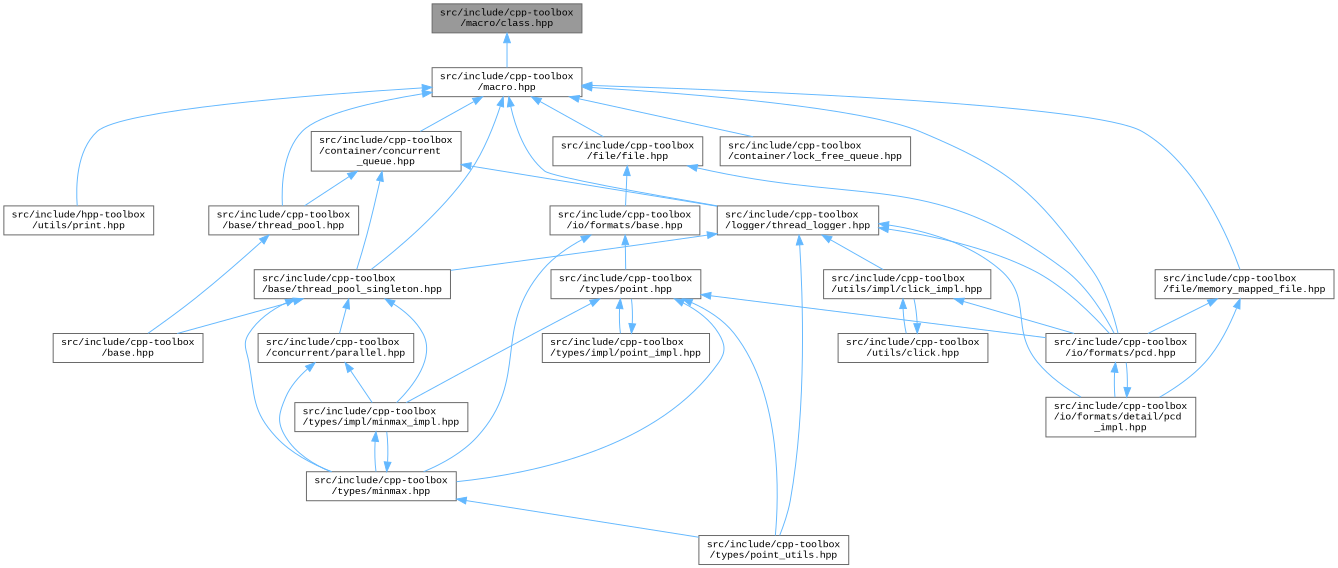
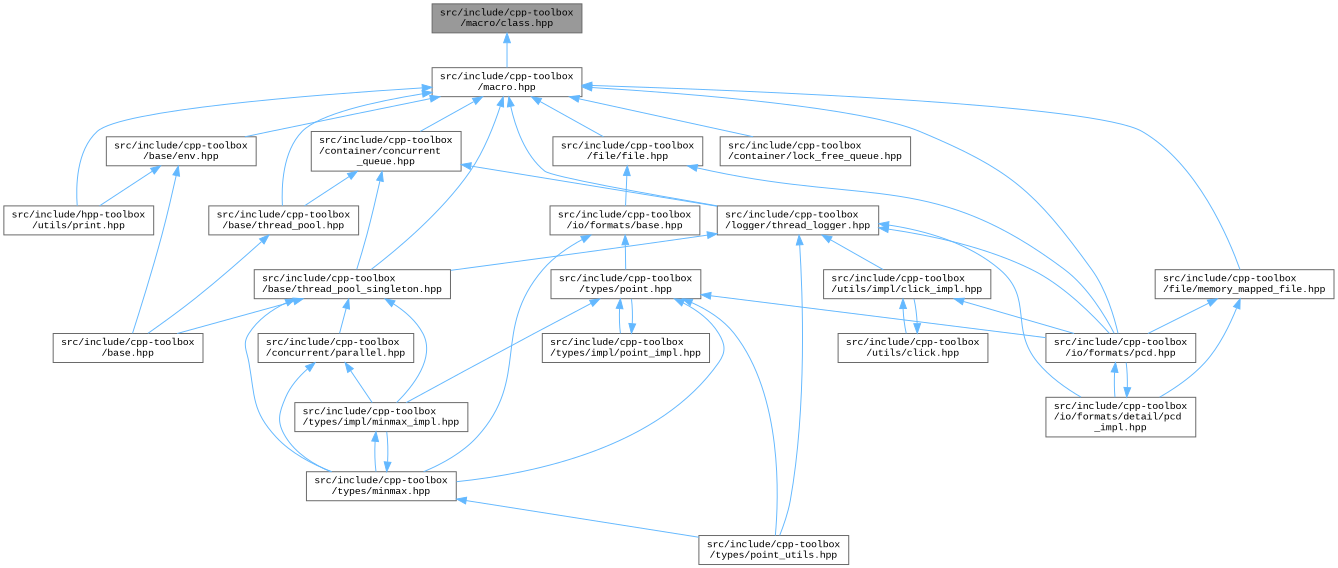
node "src/include/cpp-toolbox /base/env.hpp": added
